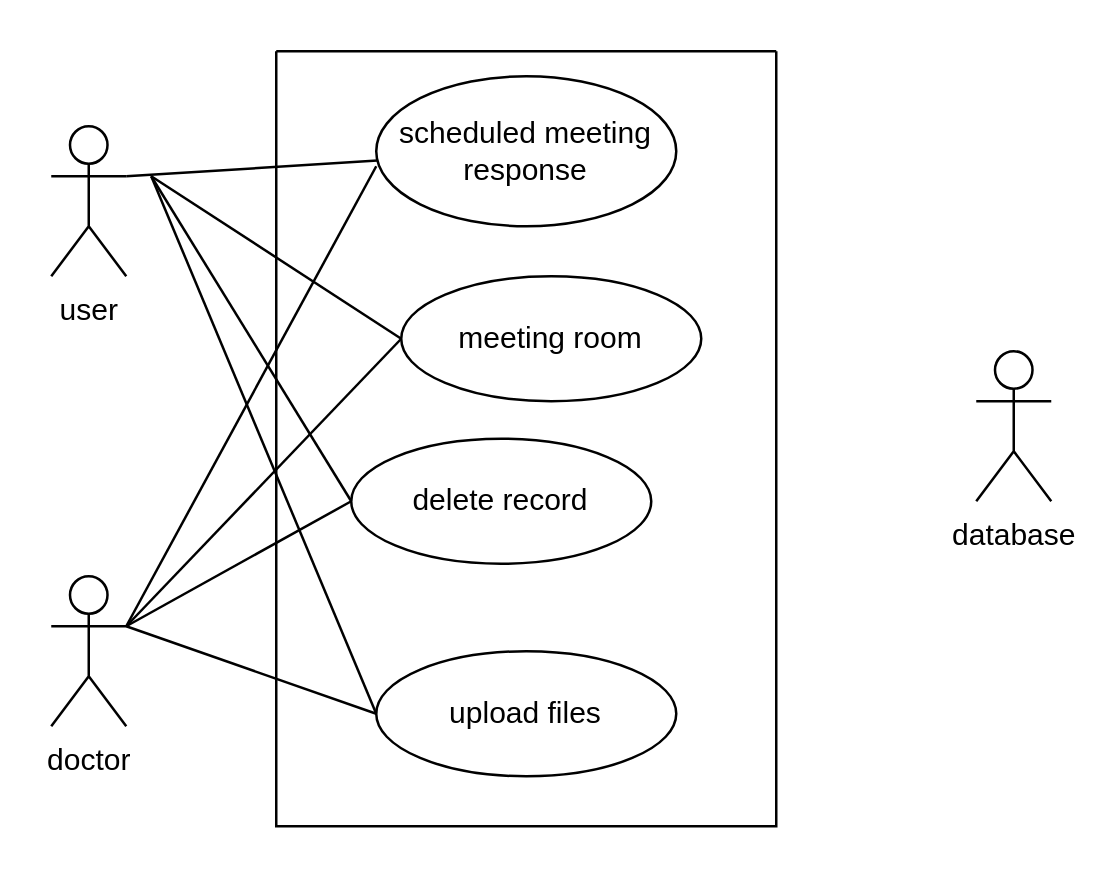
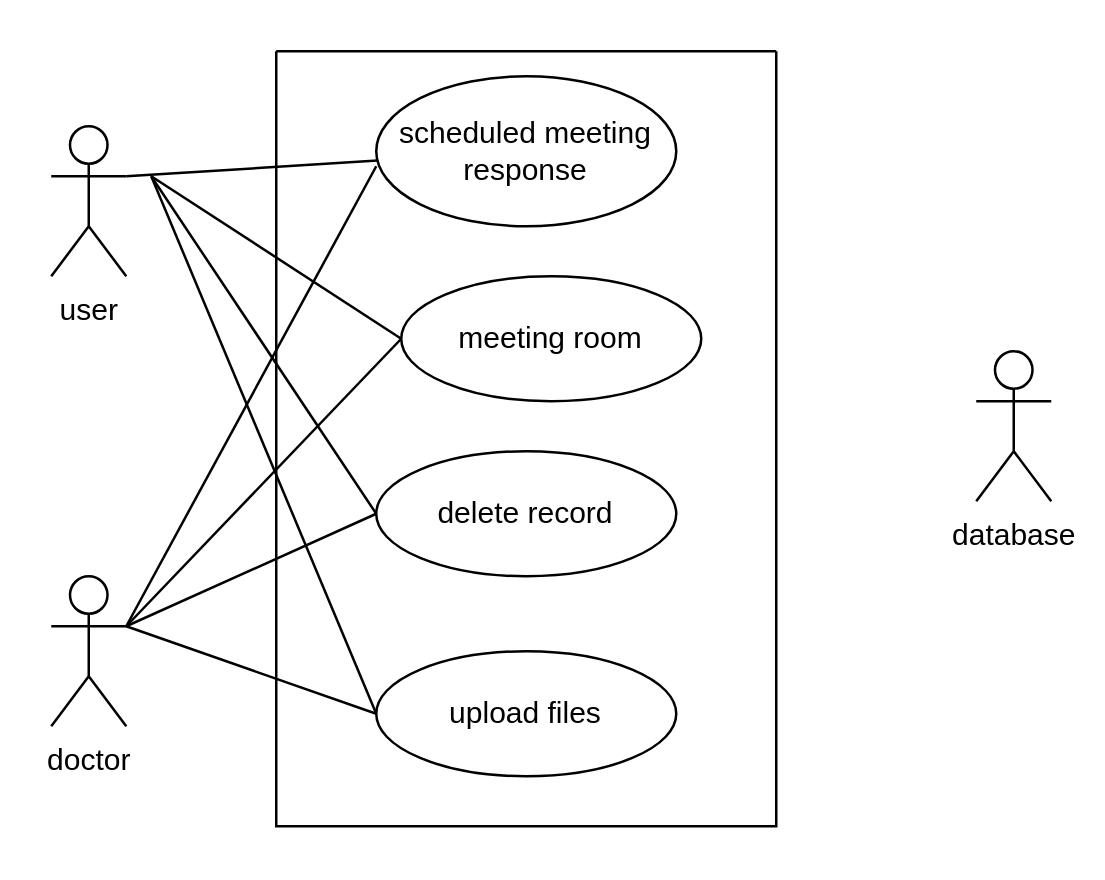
node "delete record": moved (501, 501) -> (526, 514)
